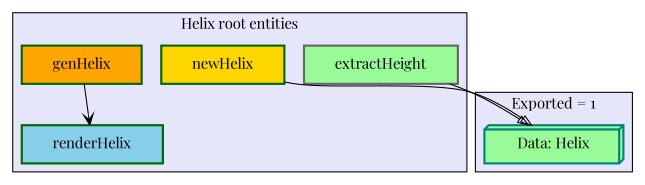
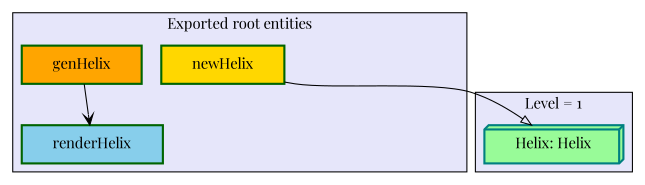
cluster "Helix root entities": label "Helix root entities" -> "Exported root entities"
node "extractHeight": removed
cluster "Exported = 1": label "Exported = 1" -> "Level = 1"
node "Data: Helix": label "Data: Helix" -> "Helix: Helix"
